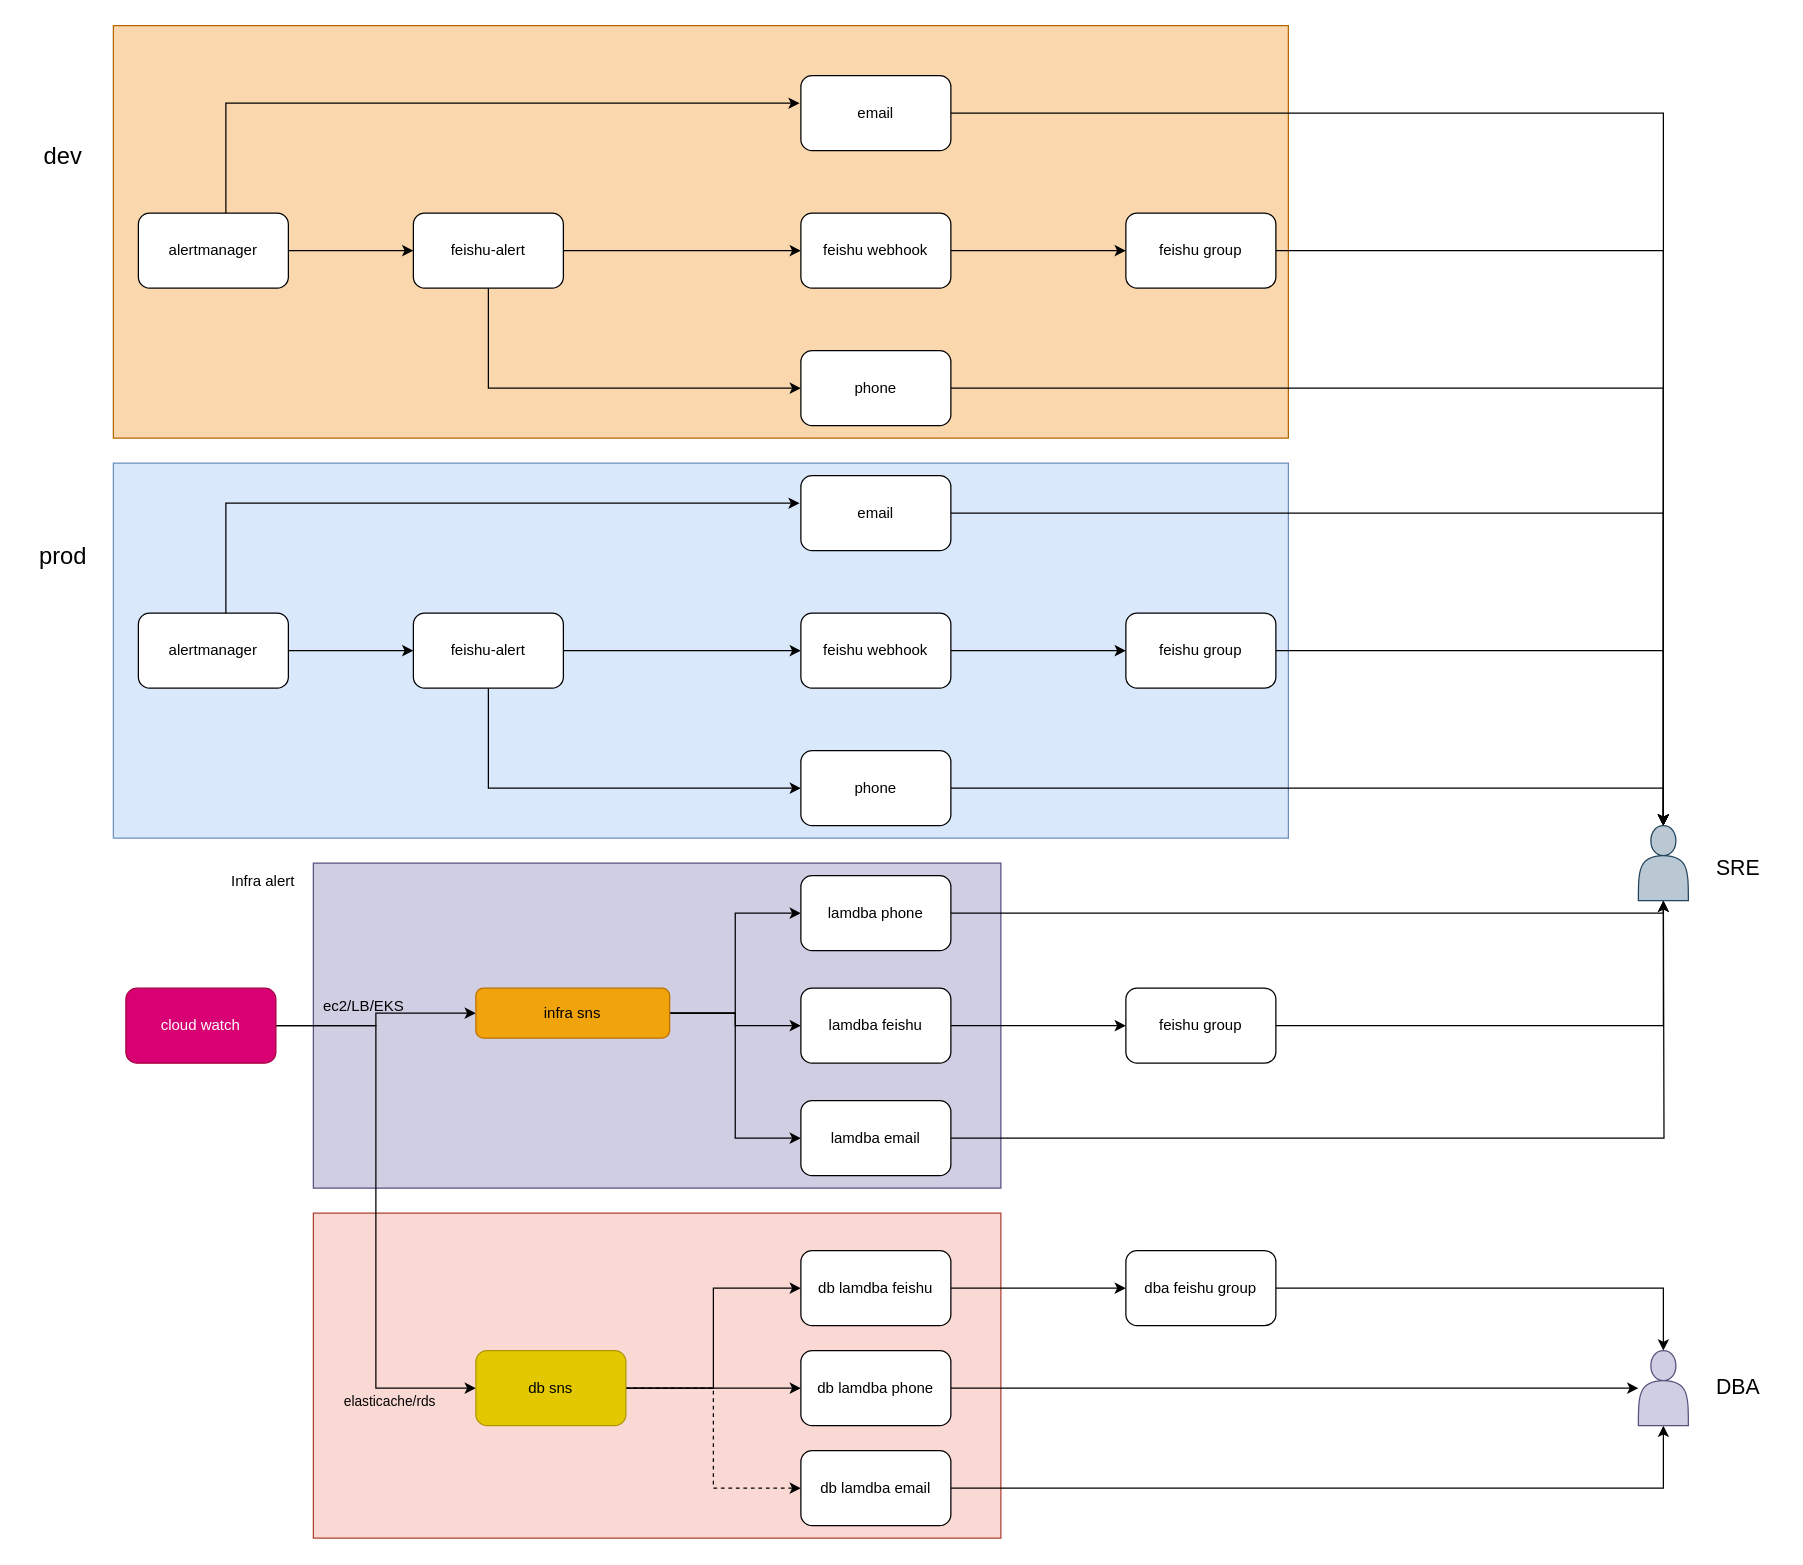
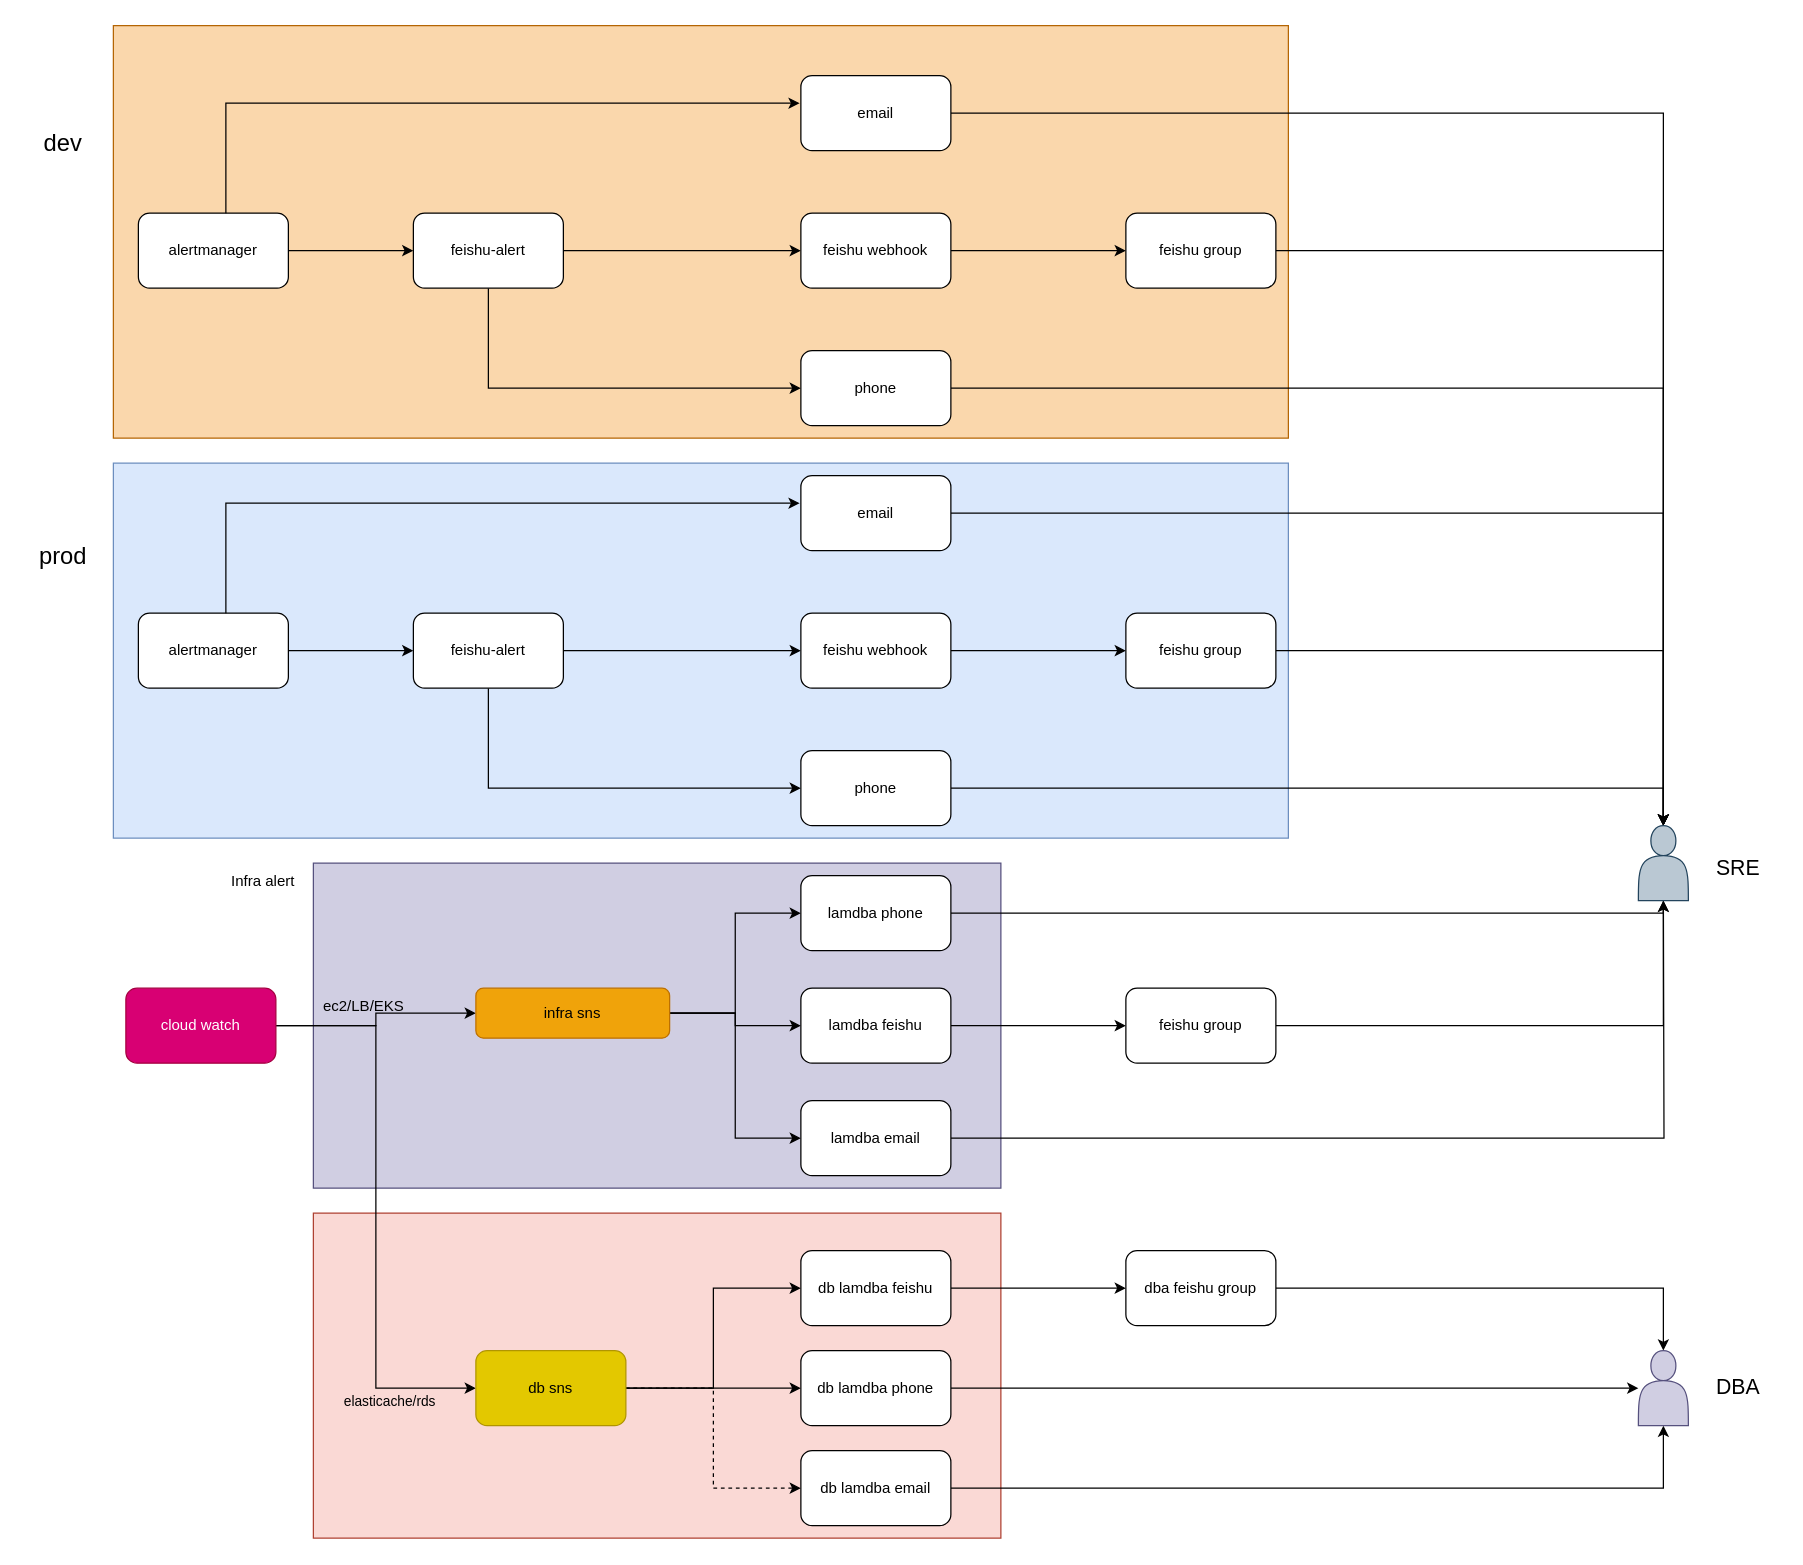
node "dev": moved (63, 157) -> (63, 144)
